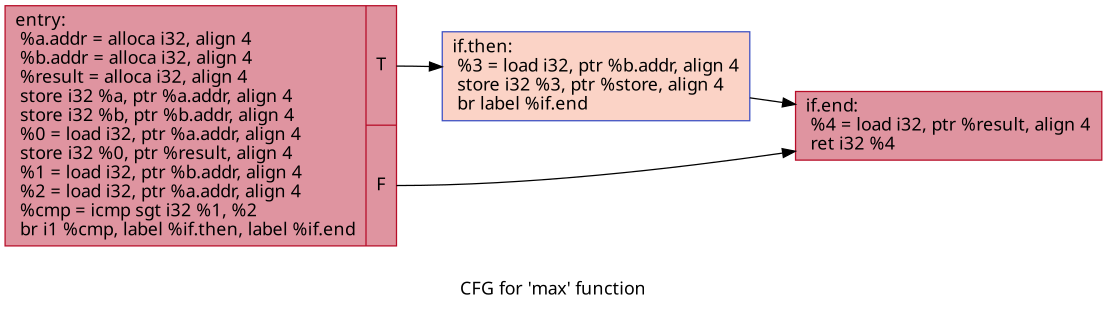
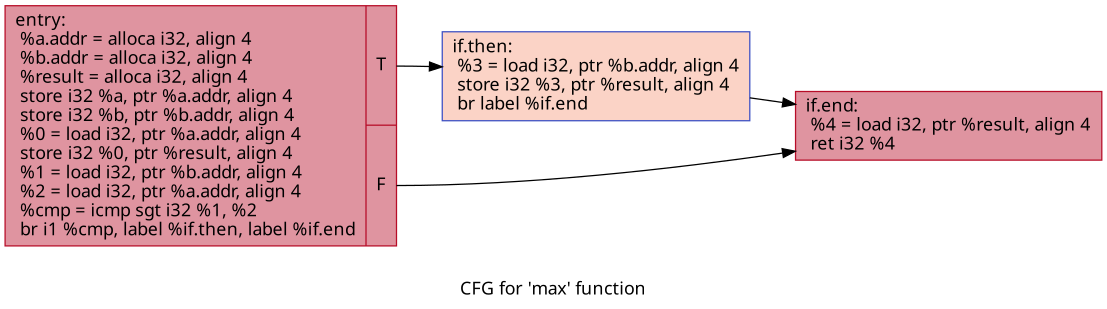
node "if.then:": text "store i32 %3, ptr %store, align 4" -> "store i32 %3, ptr %result, align 4"
